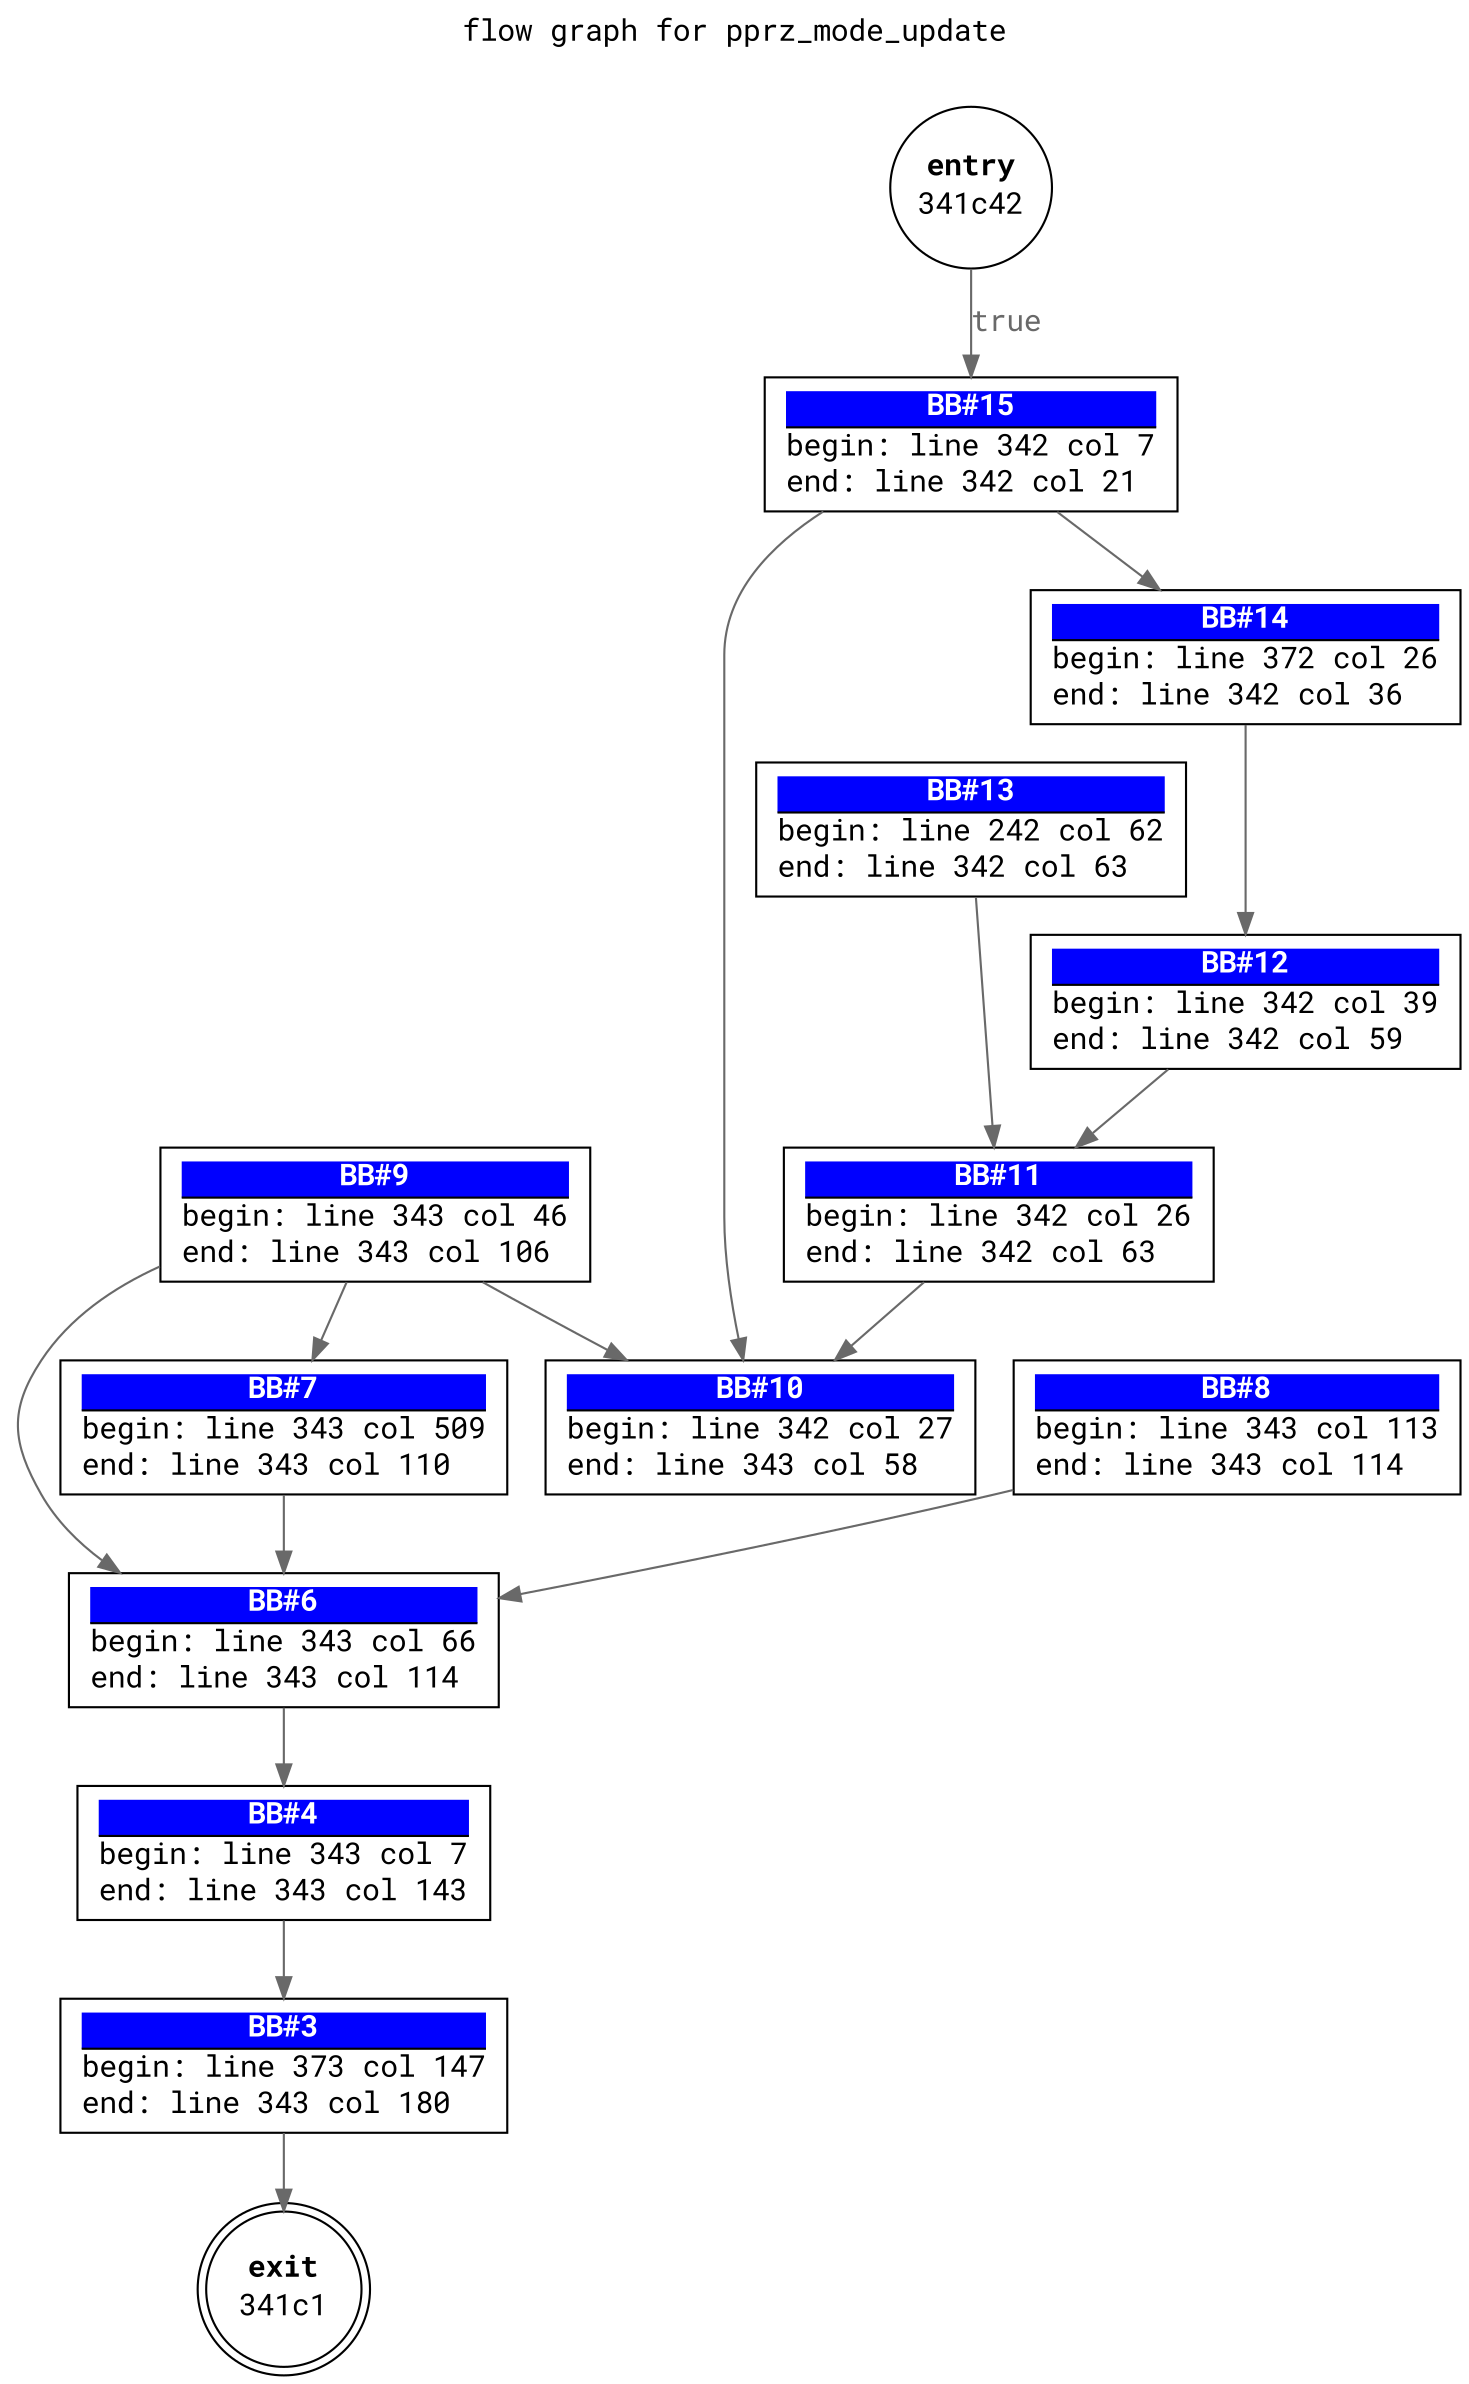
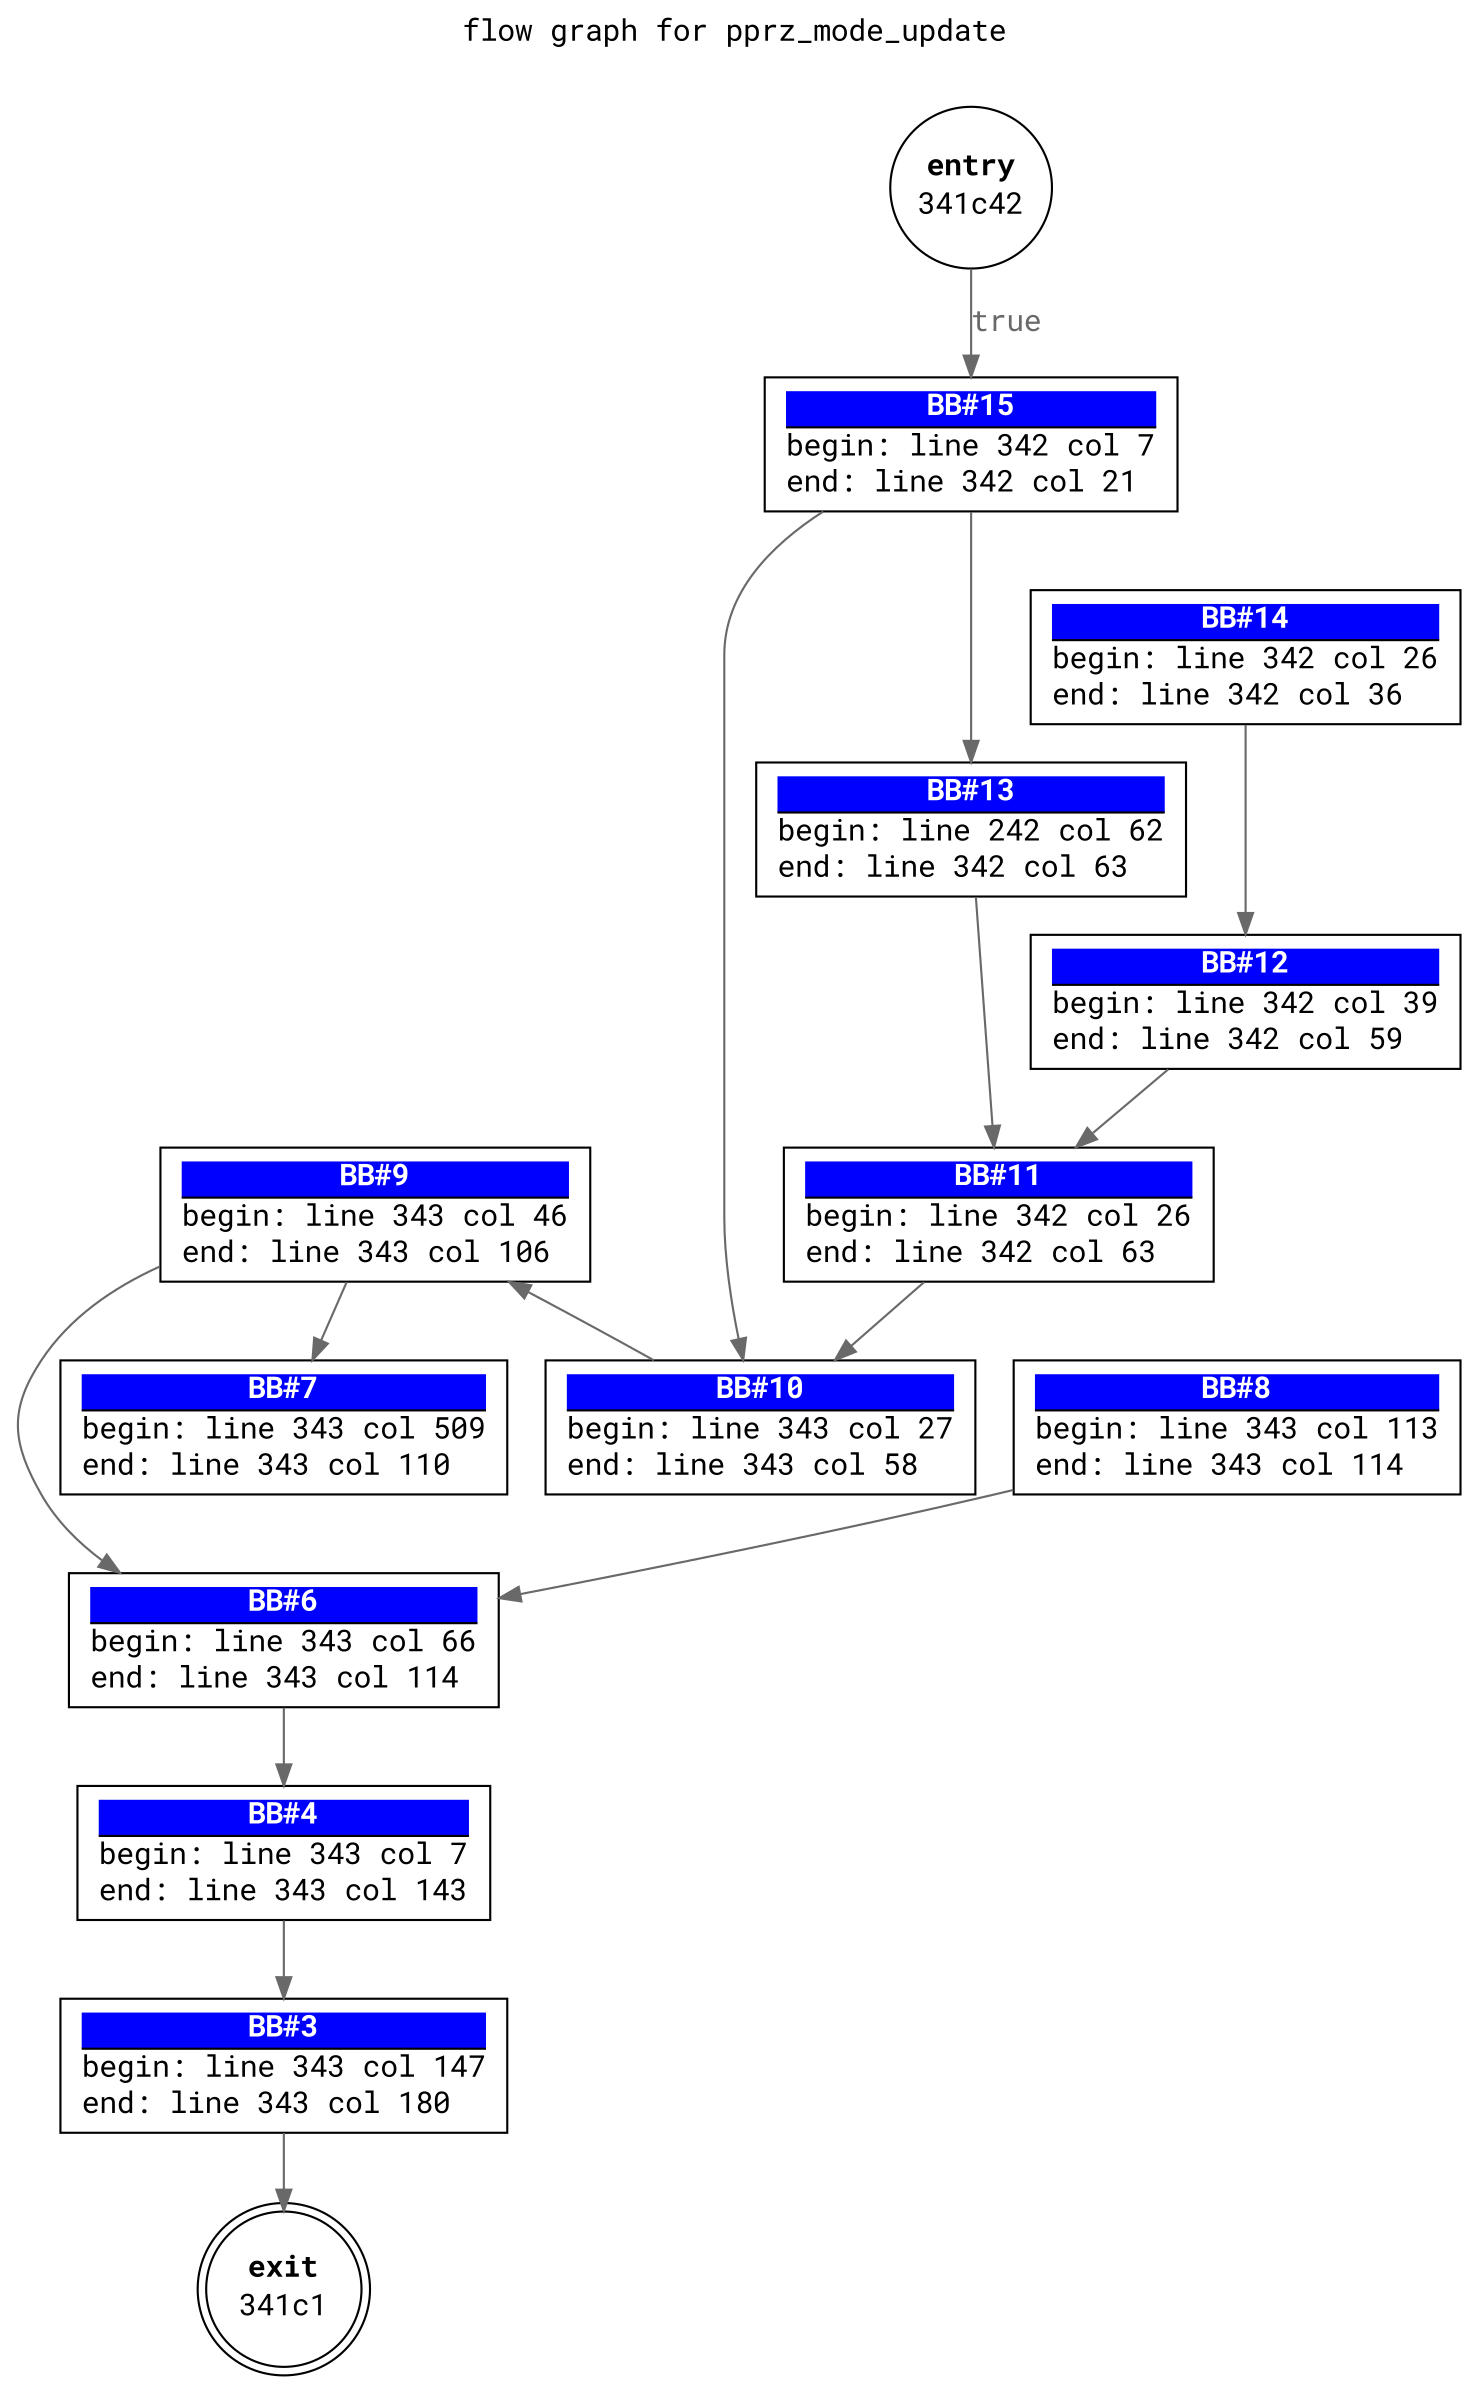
edge "BB#15" -> "BB#14": now "BB#15" -> "BB#13"
node "BB#14": text "begin: line 372 col 26" -> "begin: line 342 col 26"
edge "BB#9" -> "BB#10": reversed
node "BB#10": text "begin: line 342 col 27" -> "begin: line 343 col 27"
edge "BB#7" -> "BB#6": removed
node "BB#3": text "begin: line 373 col 147" -> "begin: line 343 col 147"
